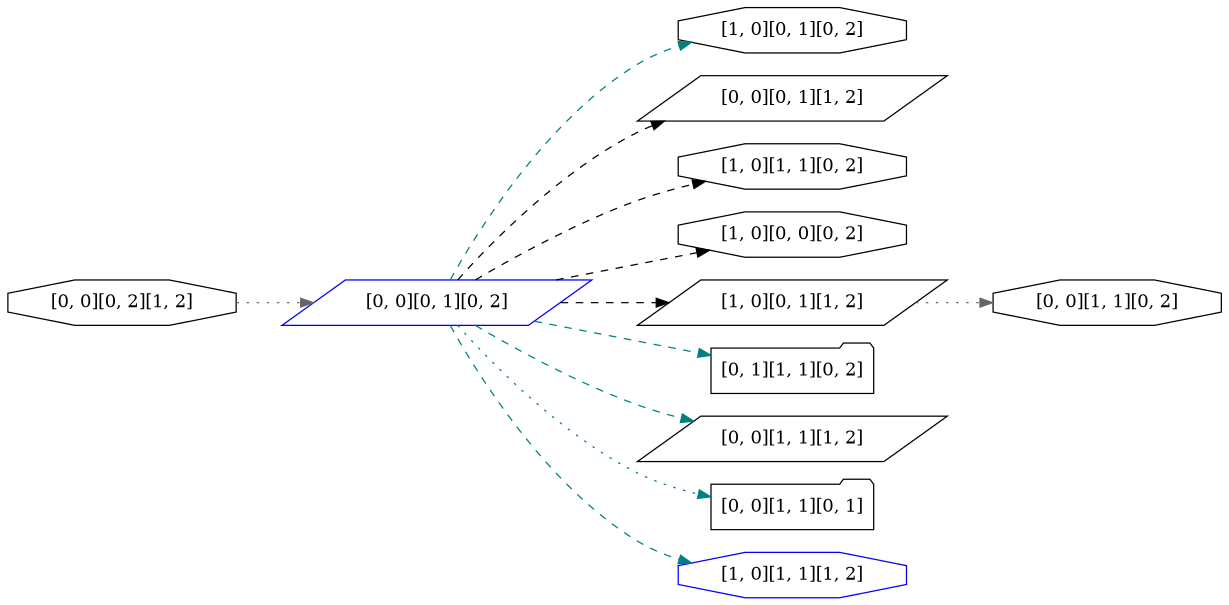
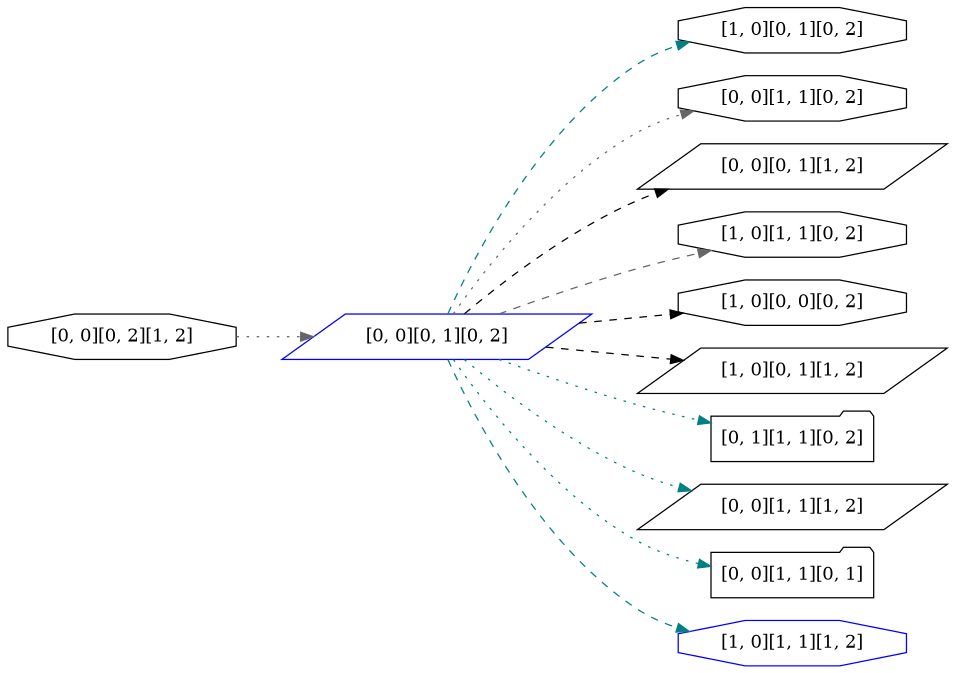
edge "[0, 0][0, 1][0, 2]" -> "[1, 0][1, 1][0, 2]": color black -> gray40
edge "[1, 0][0, 1][1, 2]" -> "[0, 0][1, 1][0, 2]": now "[0, 0][0, 1][0, 2]" -> "[0, 0][1, 1][0, 2]"
edge "[0, 0][0, 1][0, 2]" -> "[0, 1][1, 1][0, 2]": style dashed -> dotted
edge "[0, 0][0, 1][0, 2]" -> "[0, 0][1, 1][1, 2]": style dashed -> dotted
